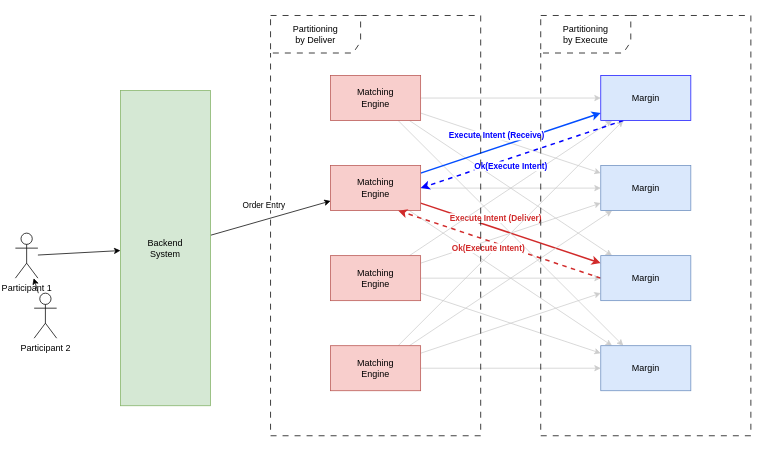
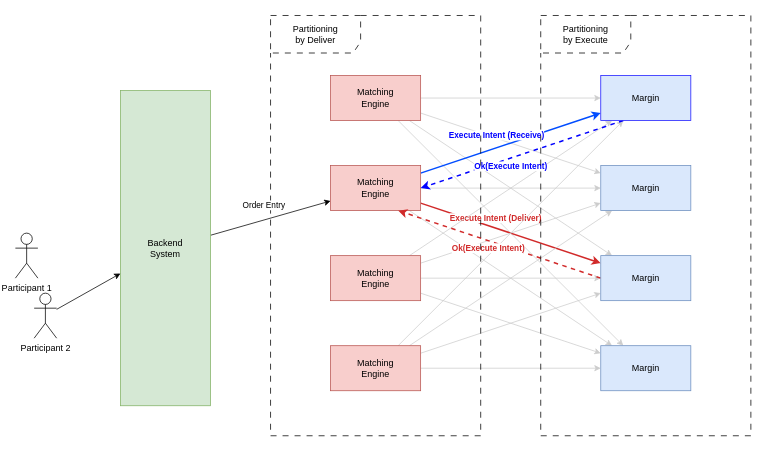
edge "Participant 1" -> "Backend System": removed
edge "Participant 2" -> "Participant 1": now "Participant 2" -> "Backend System"
